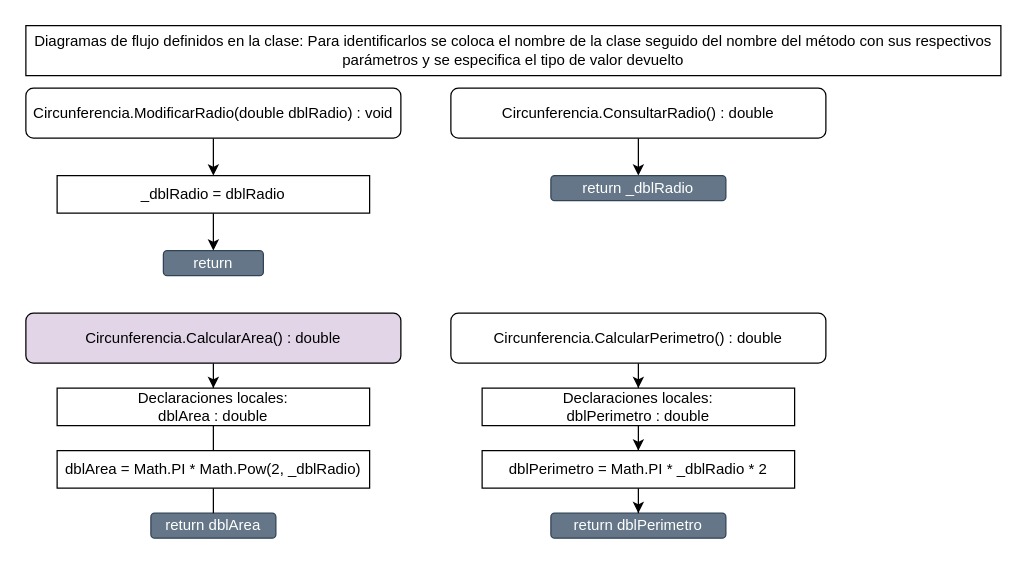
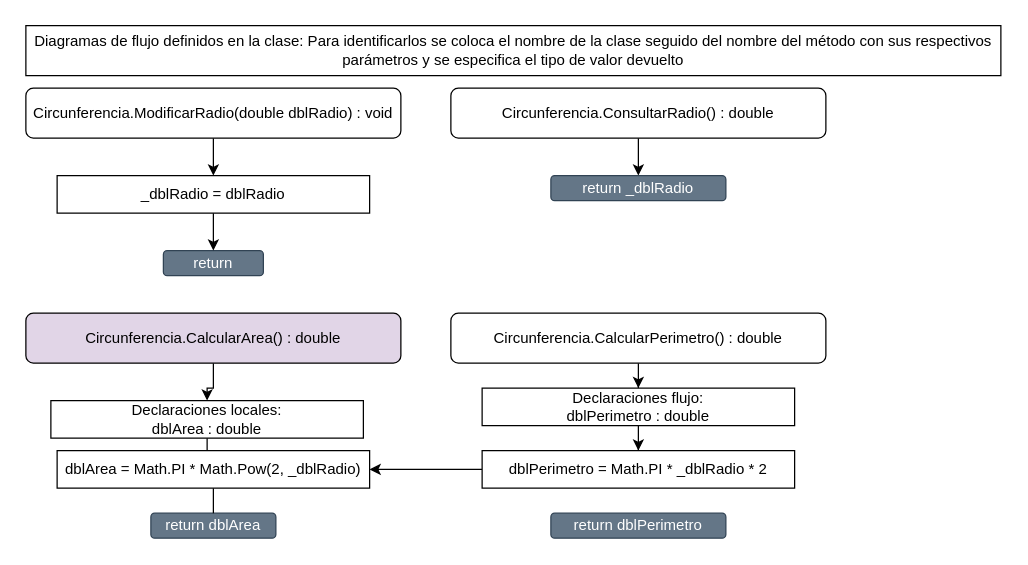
node "Declaraciones locales: dblArea : double": moved (213, 407) -> (207, 419)
node "Declaraciones locales: dblPerimetro : double": label "Declaraciones locales: dblPerimetro : double" -> "Declaraciones flujo: dblPerimetro : double"
edge "dblPerimetro = Math.PI * _dblRadio * 2" -> "return dblPerimetro": now "dblPerimetro = Math.PI * _dblRadio * 2" -> "dblArea = Math.PI * Math.Pow(2, _dblRadio)"
